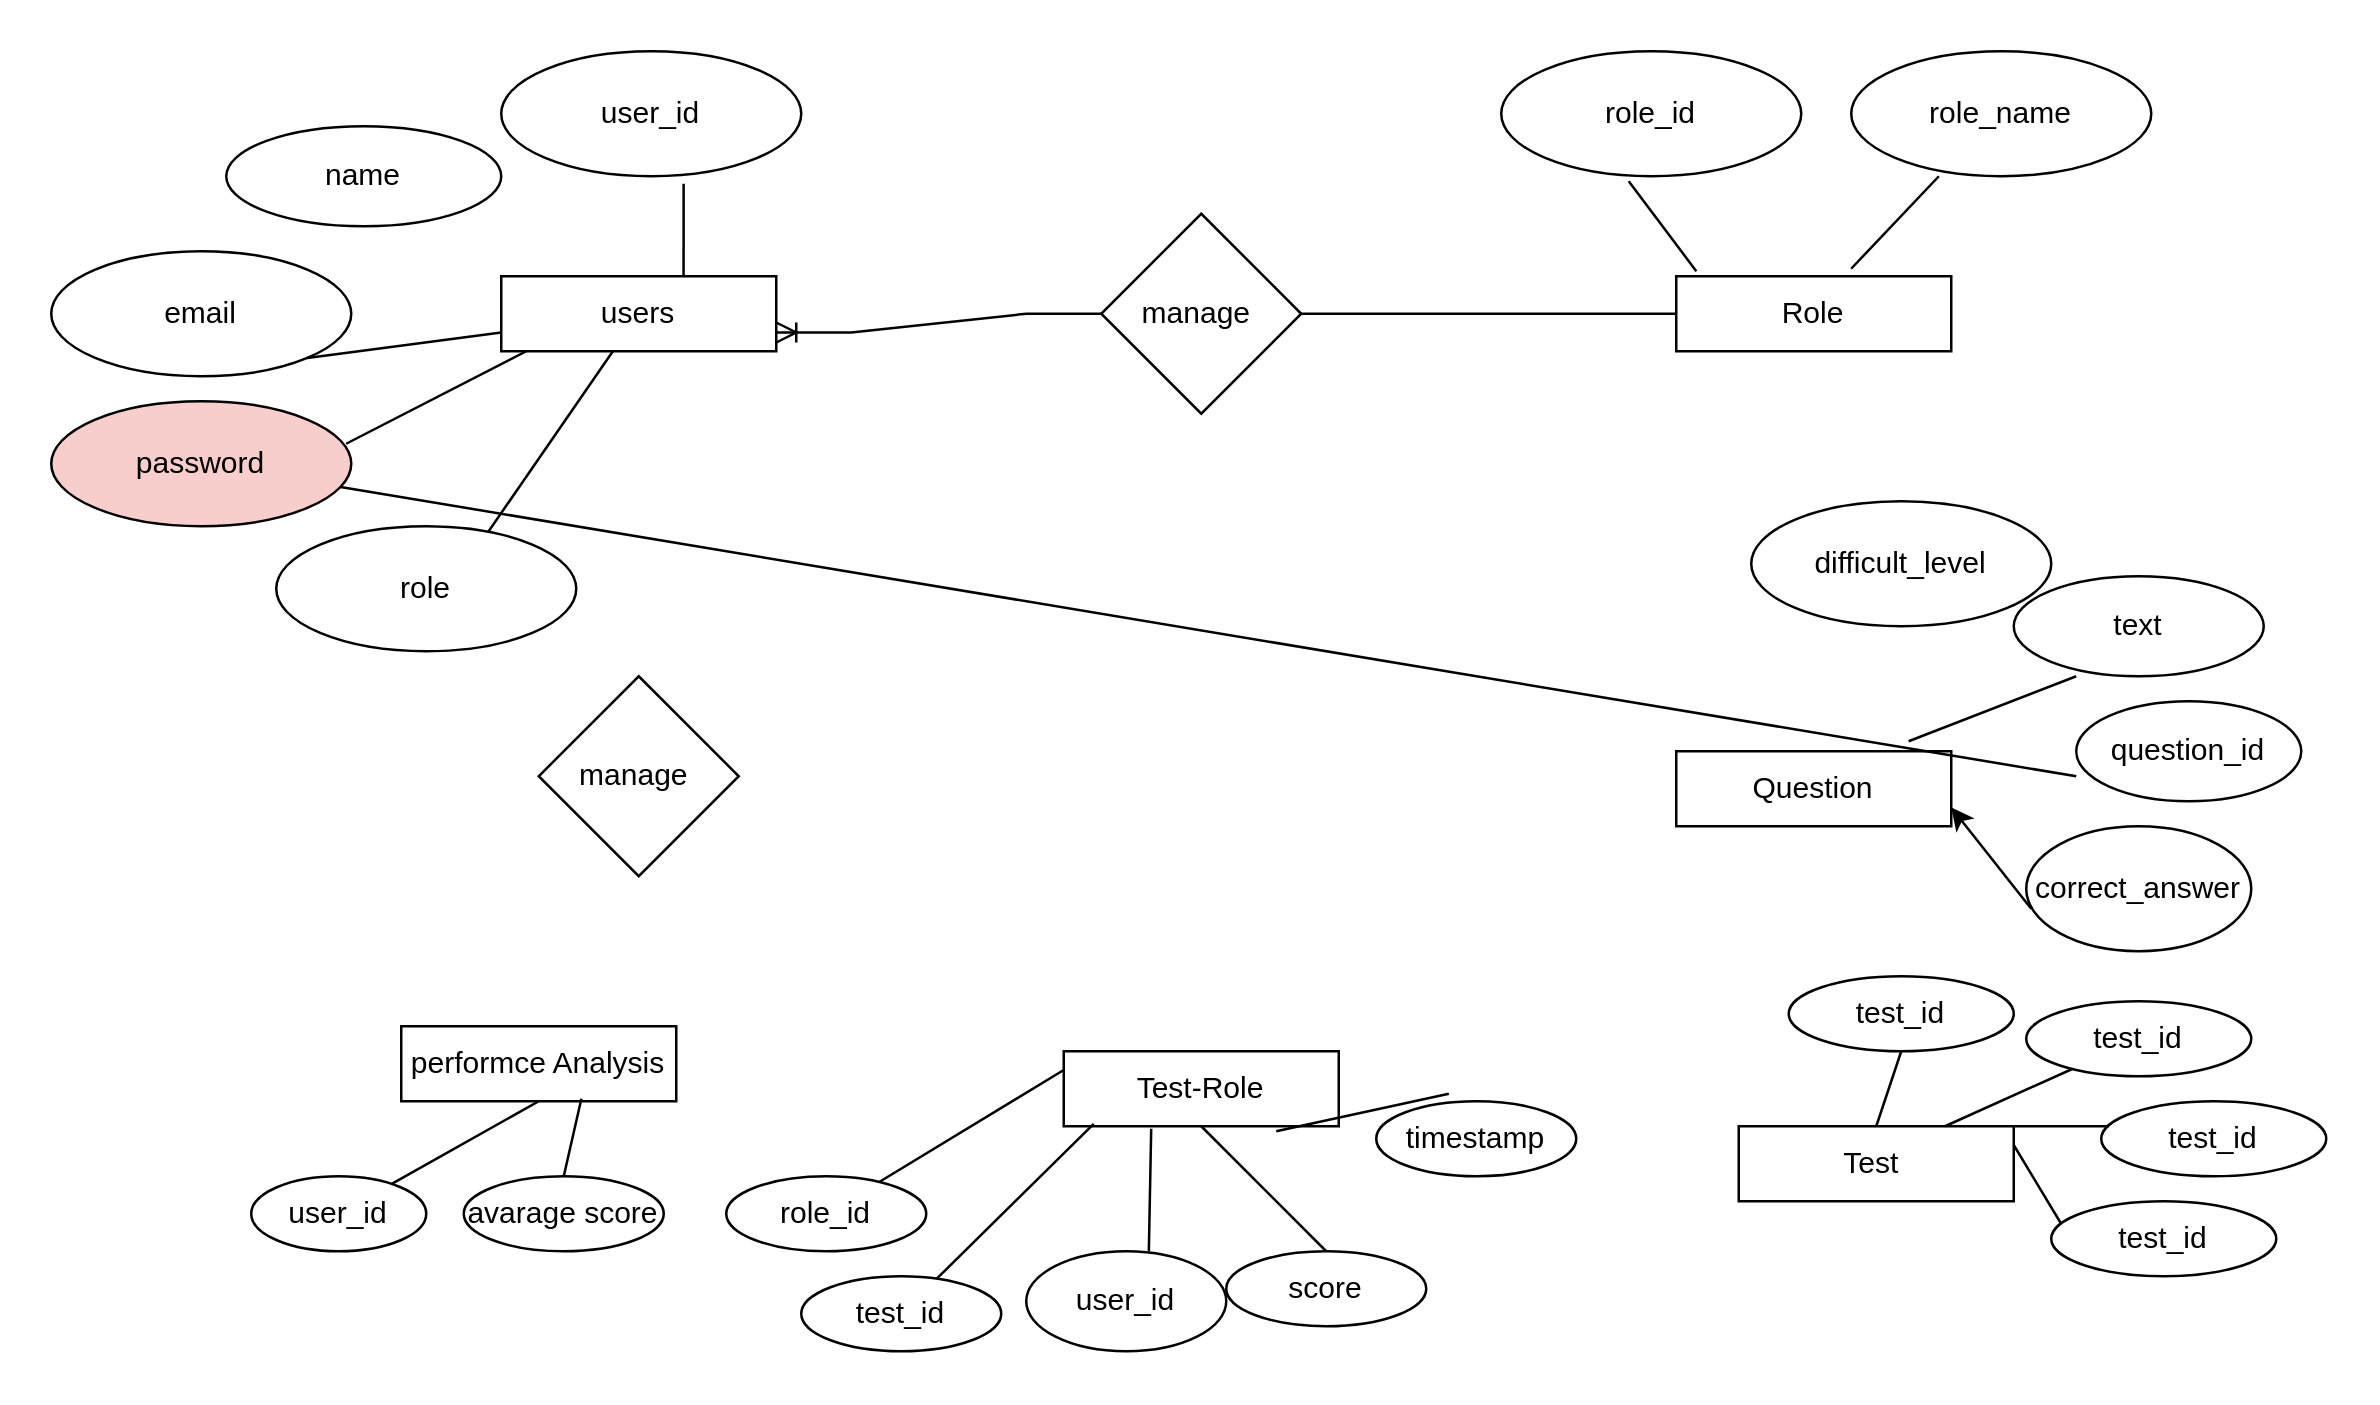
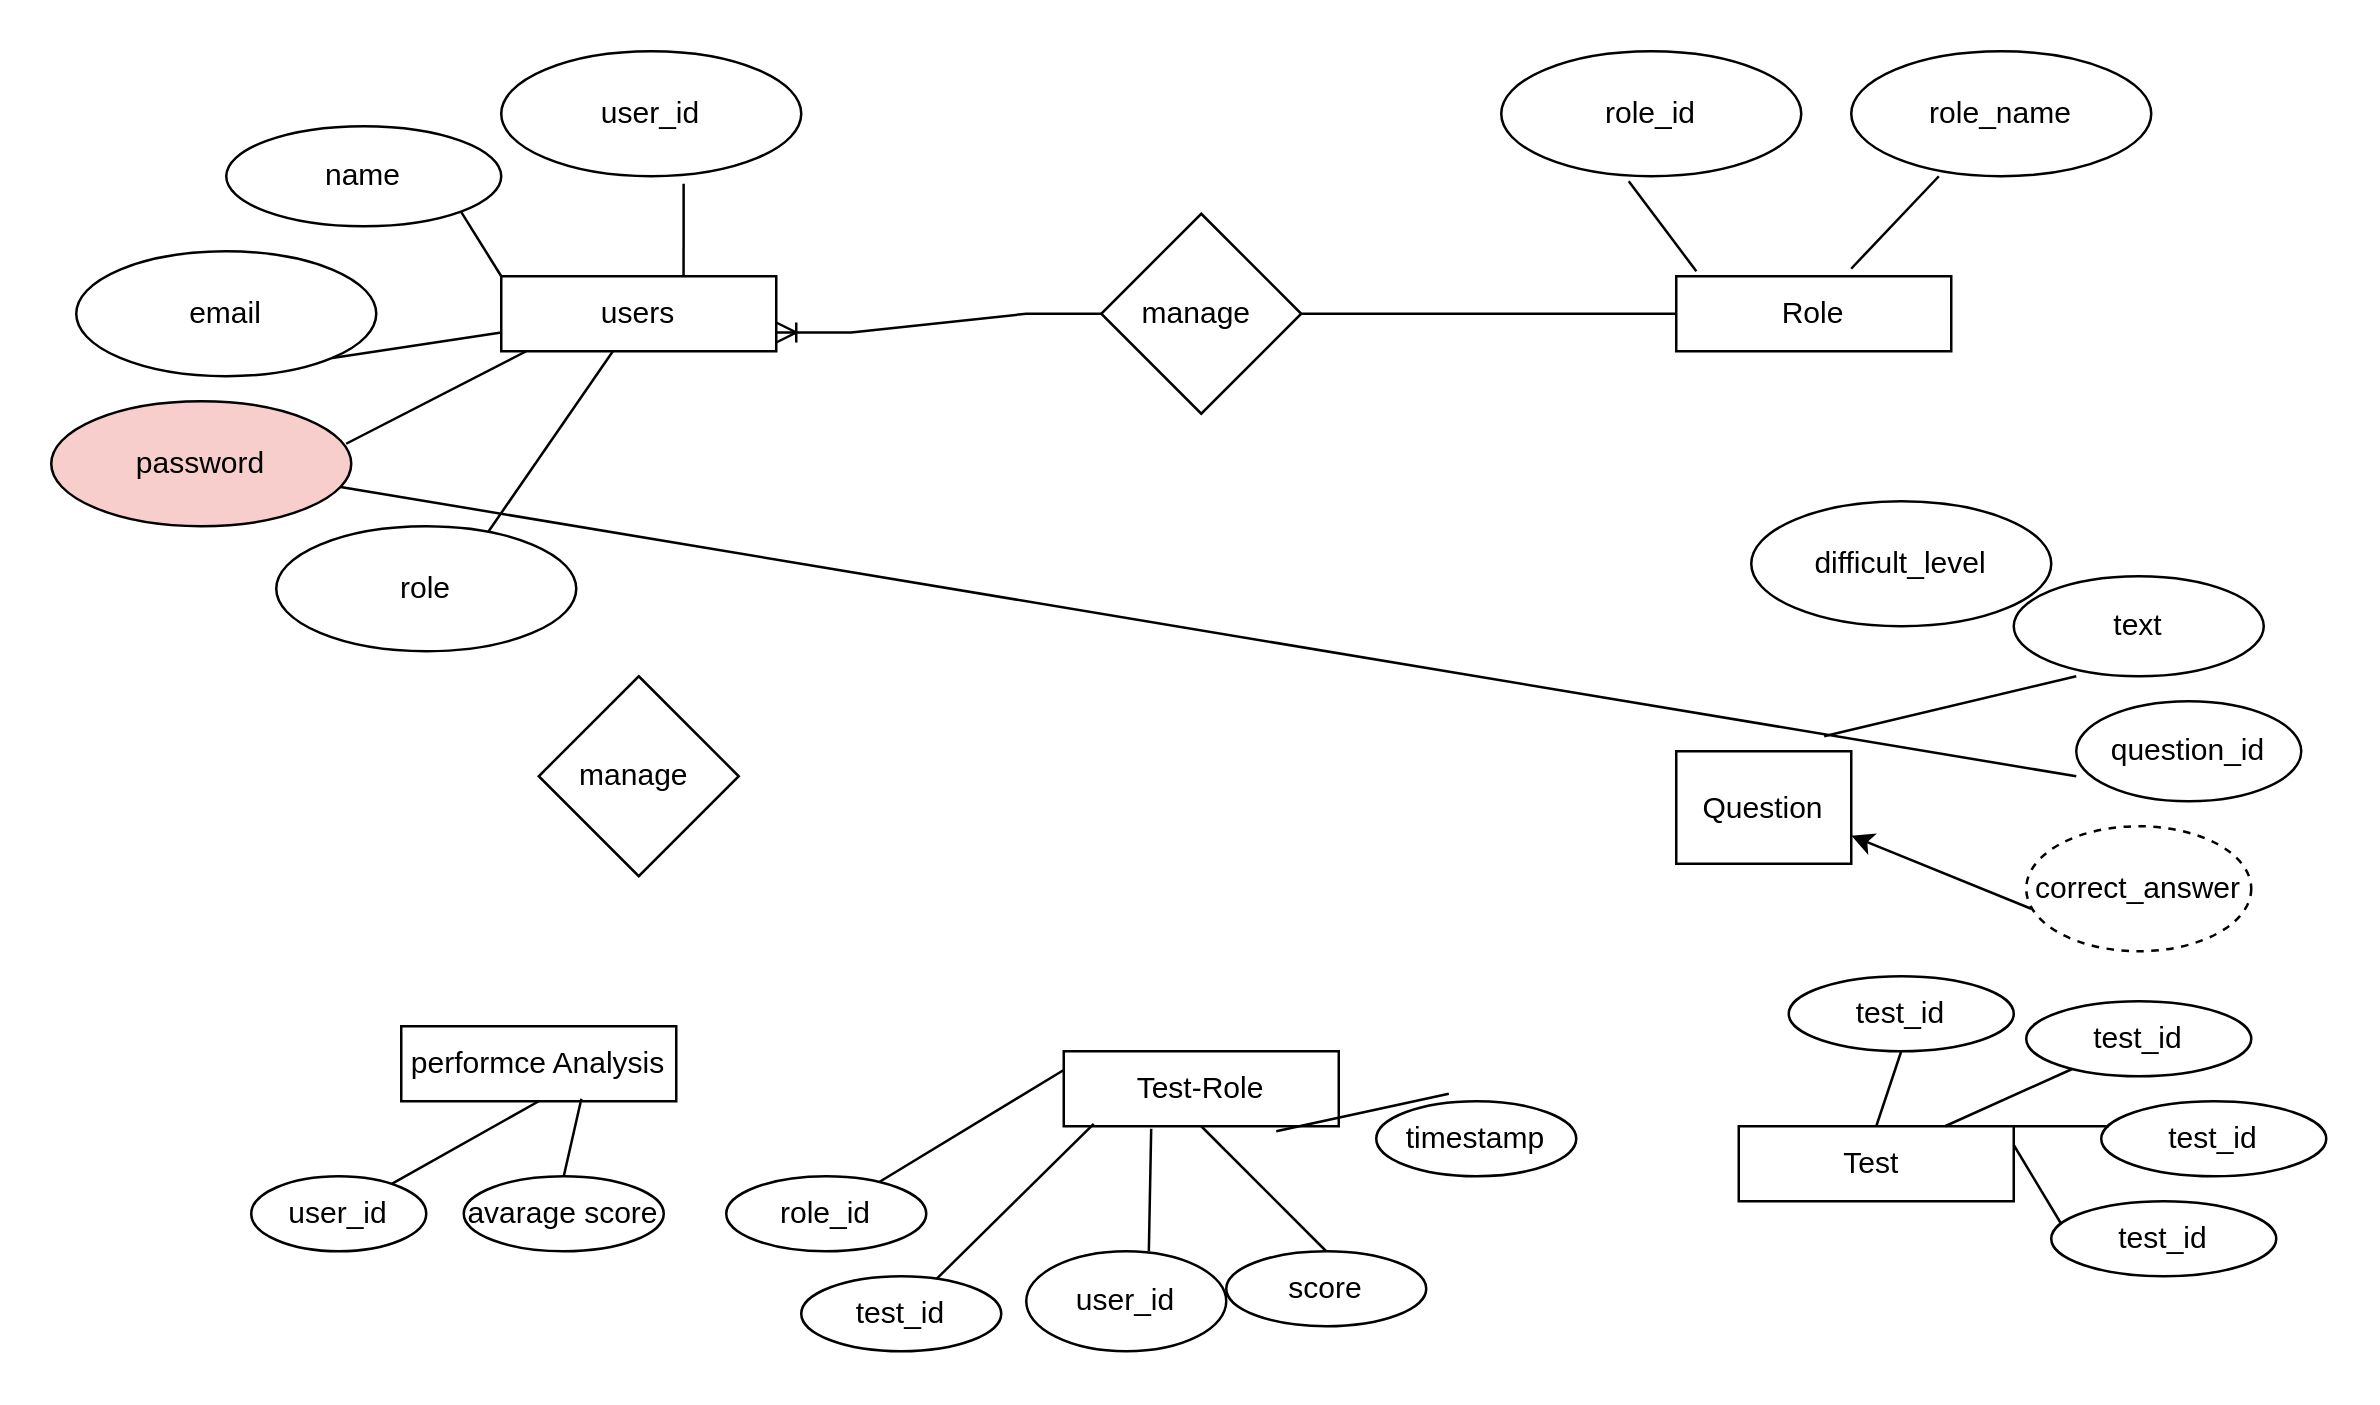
edge "name" -- "users": added
node "email": moved (201, 314) -> (226, 314)
node "Question": size 275x75 -> 175x113
node "correct_answer": style solid -> dashed
